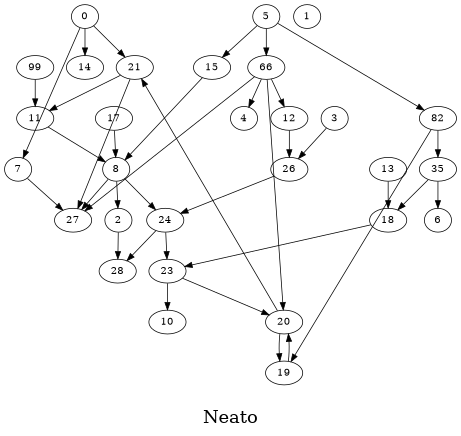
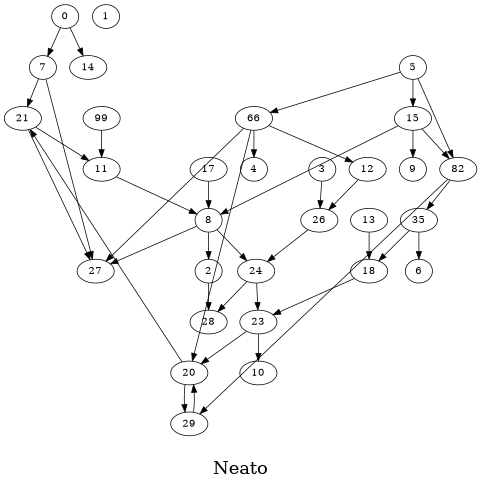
edge "0" -> "21": now "7" -> "21"
edge "15" -> "82": added
node "9": added
node "19": label "19" -> "29"
